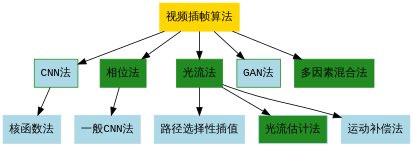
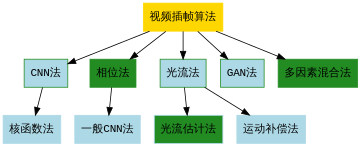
node "光流法": fillcolor forestgreen -> lightblue
node "路径选择性插值": removed
